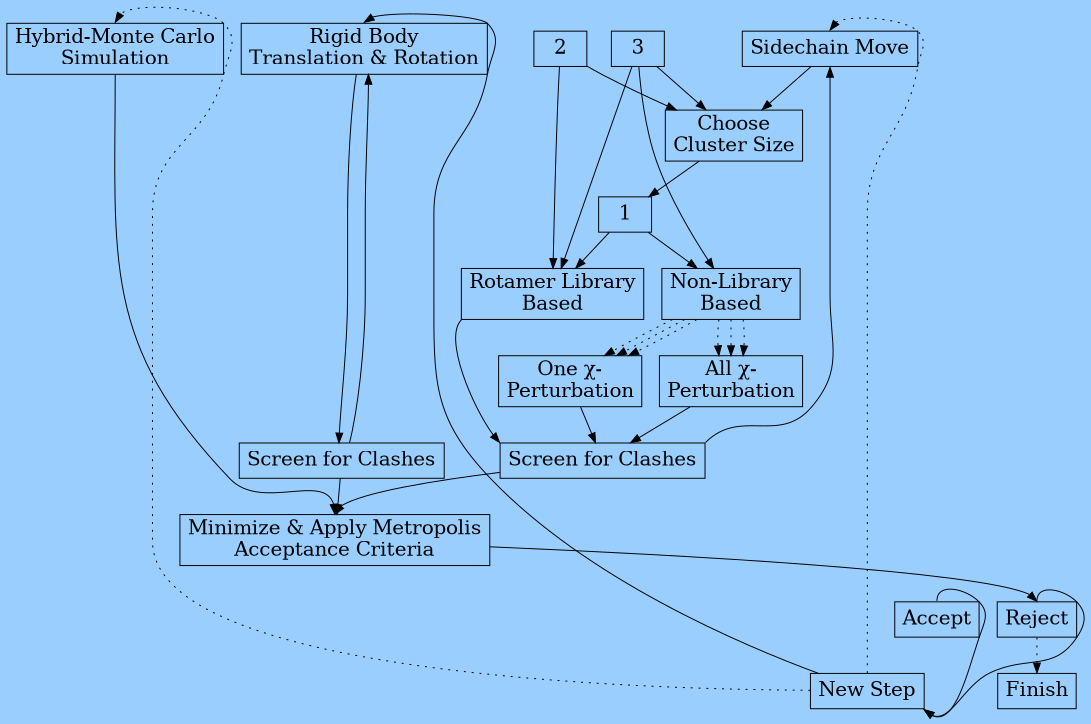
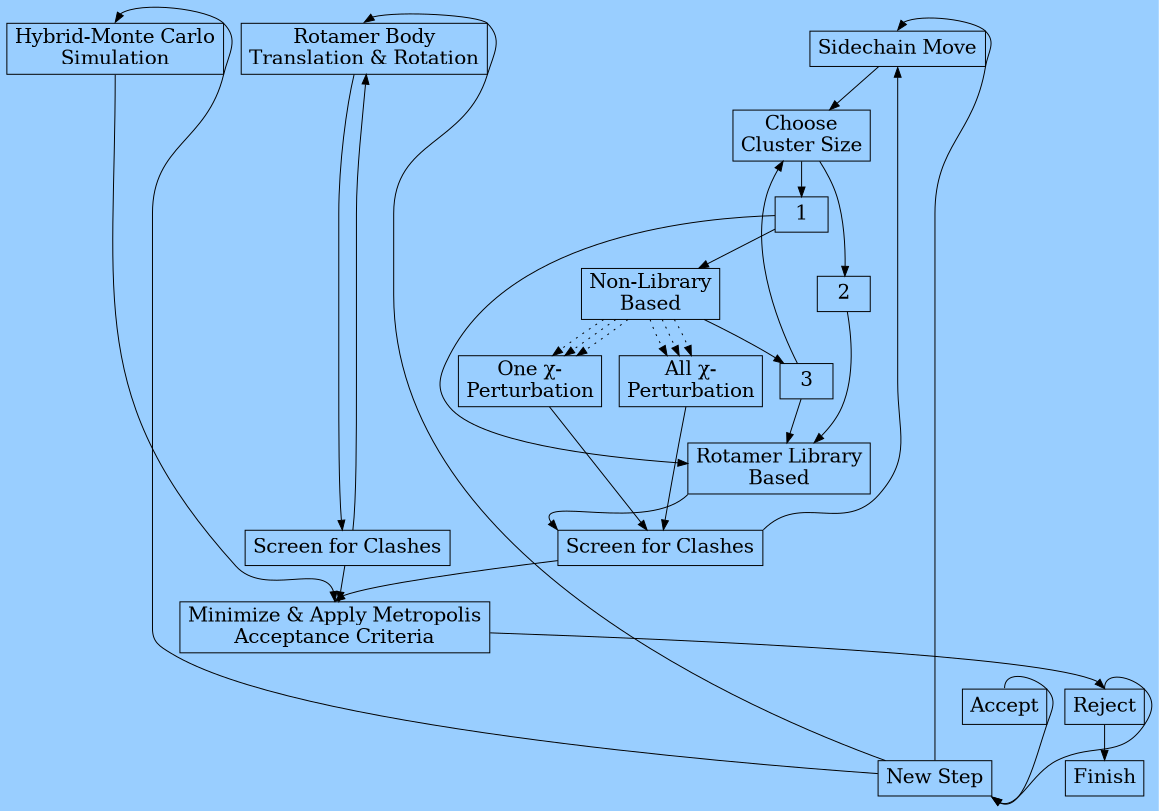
node "Rigid Body Translation & Rotation": label "Rigid Body Translation & Rotation" -> "Rotamer Body Translation & Rotation"
edge "2" -> "Choose Cluster Size": reversed
edge "3" -> "Non-Library Based": reversed
edge "New Step" -> "Sidechain Move": style dotted -> solid
edge "New Step" -> "Hybrid-Monte Carlo Simulation": style dotted -> solid
edge "Reject" -> "Finish": style dotted -> solid
